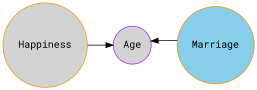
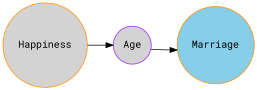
edge "Marriage" -> "Age": reversed
